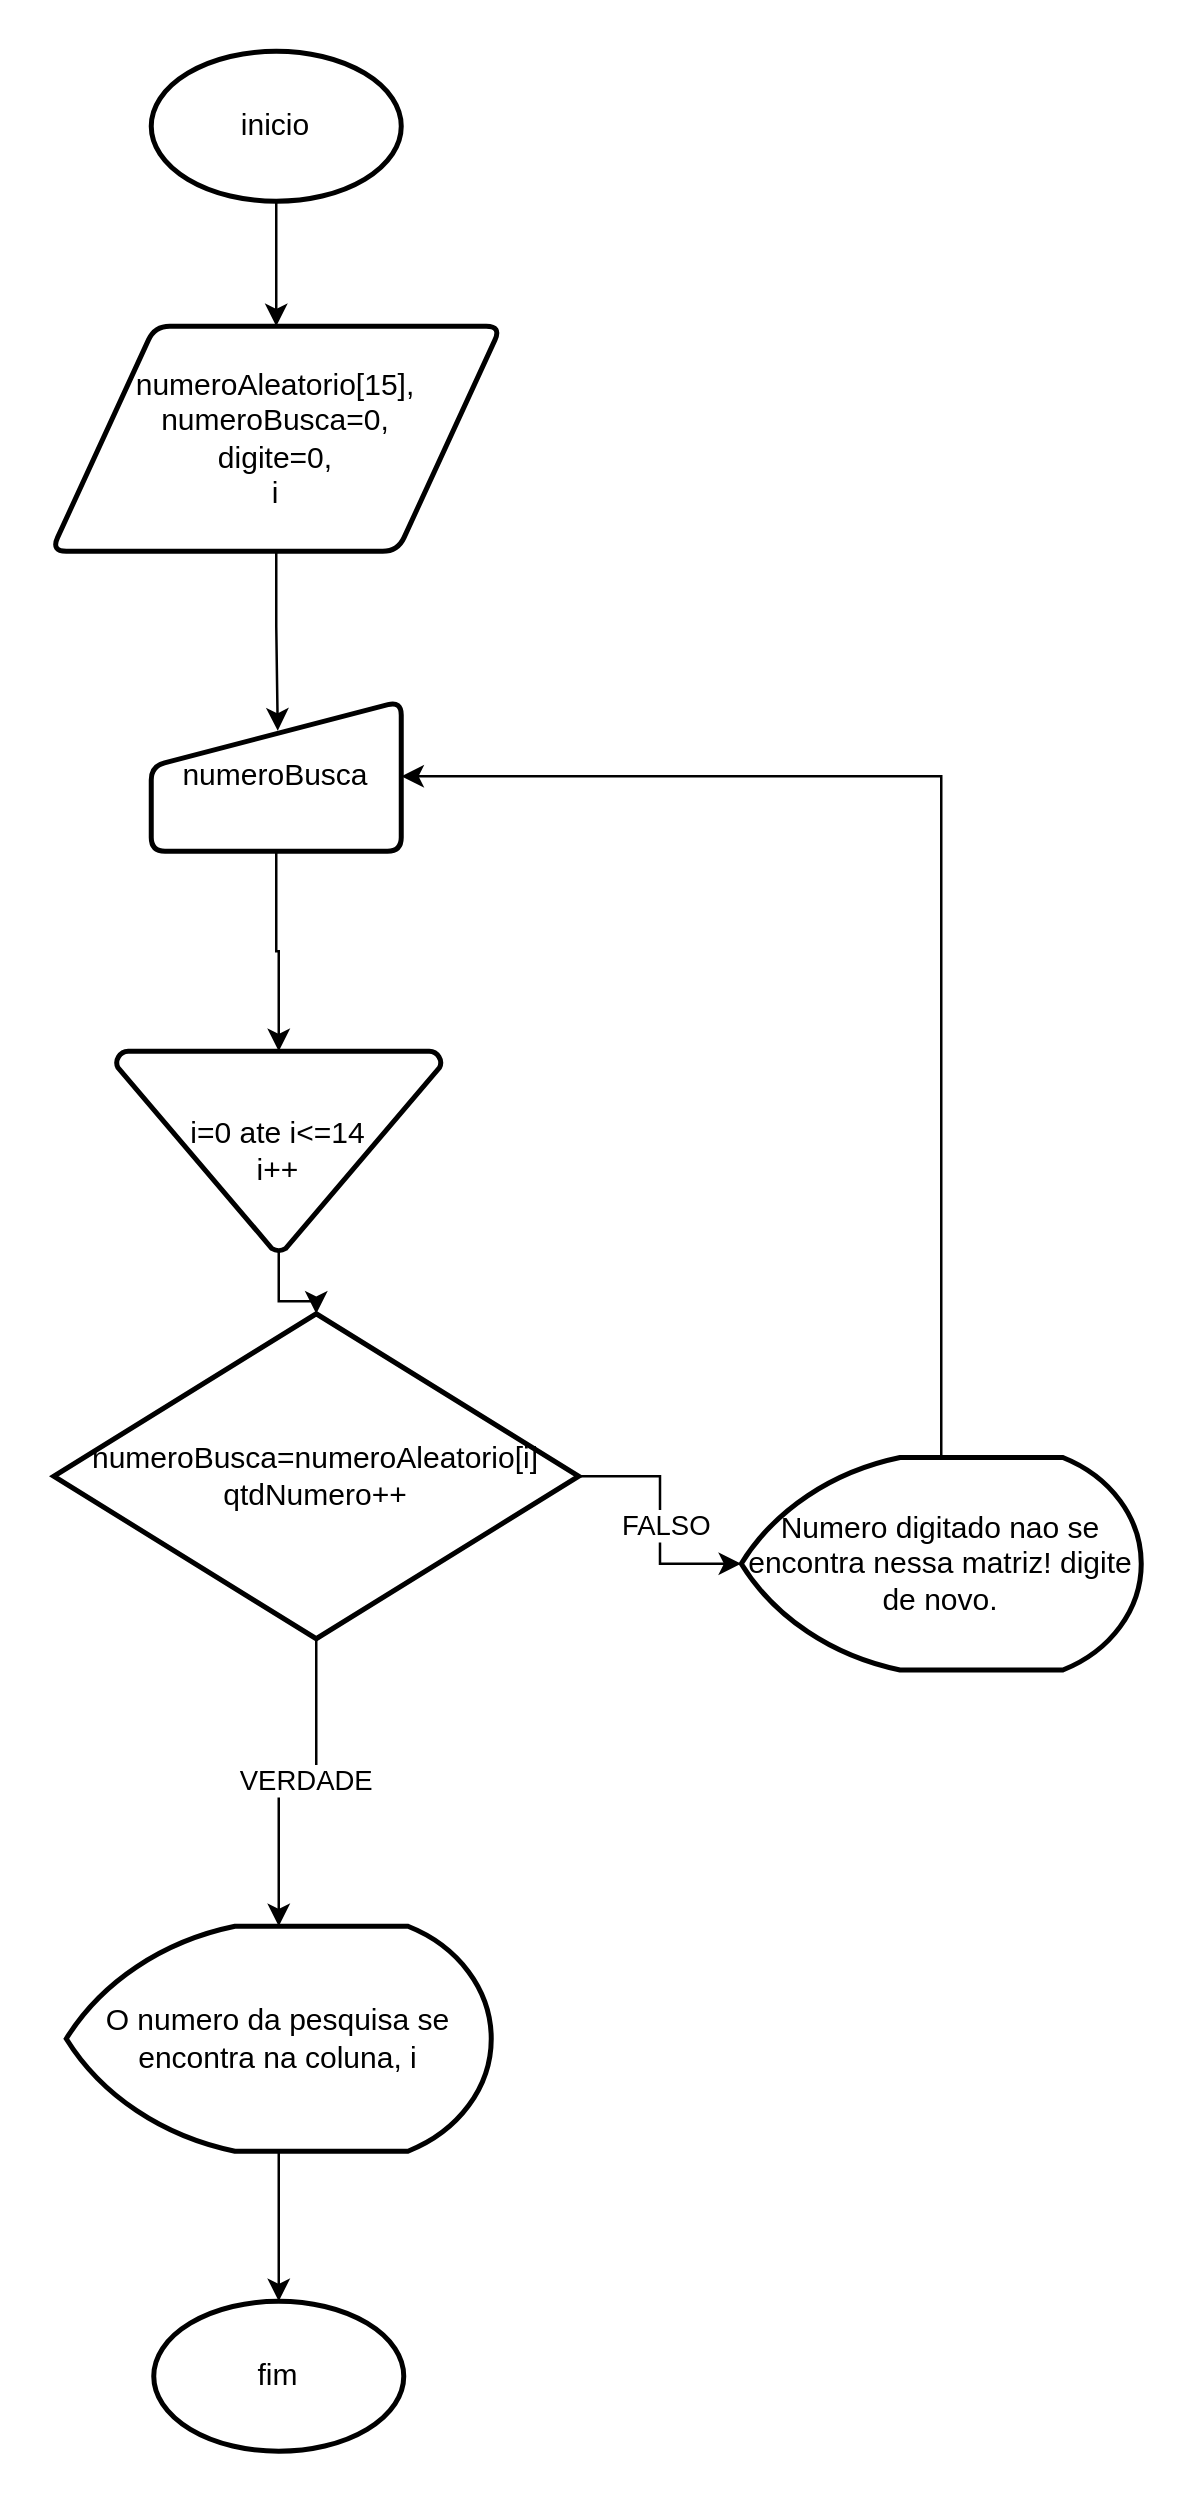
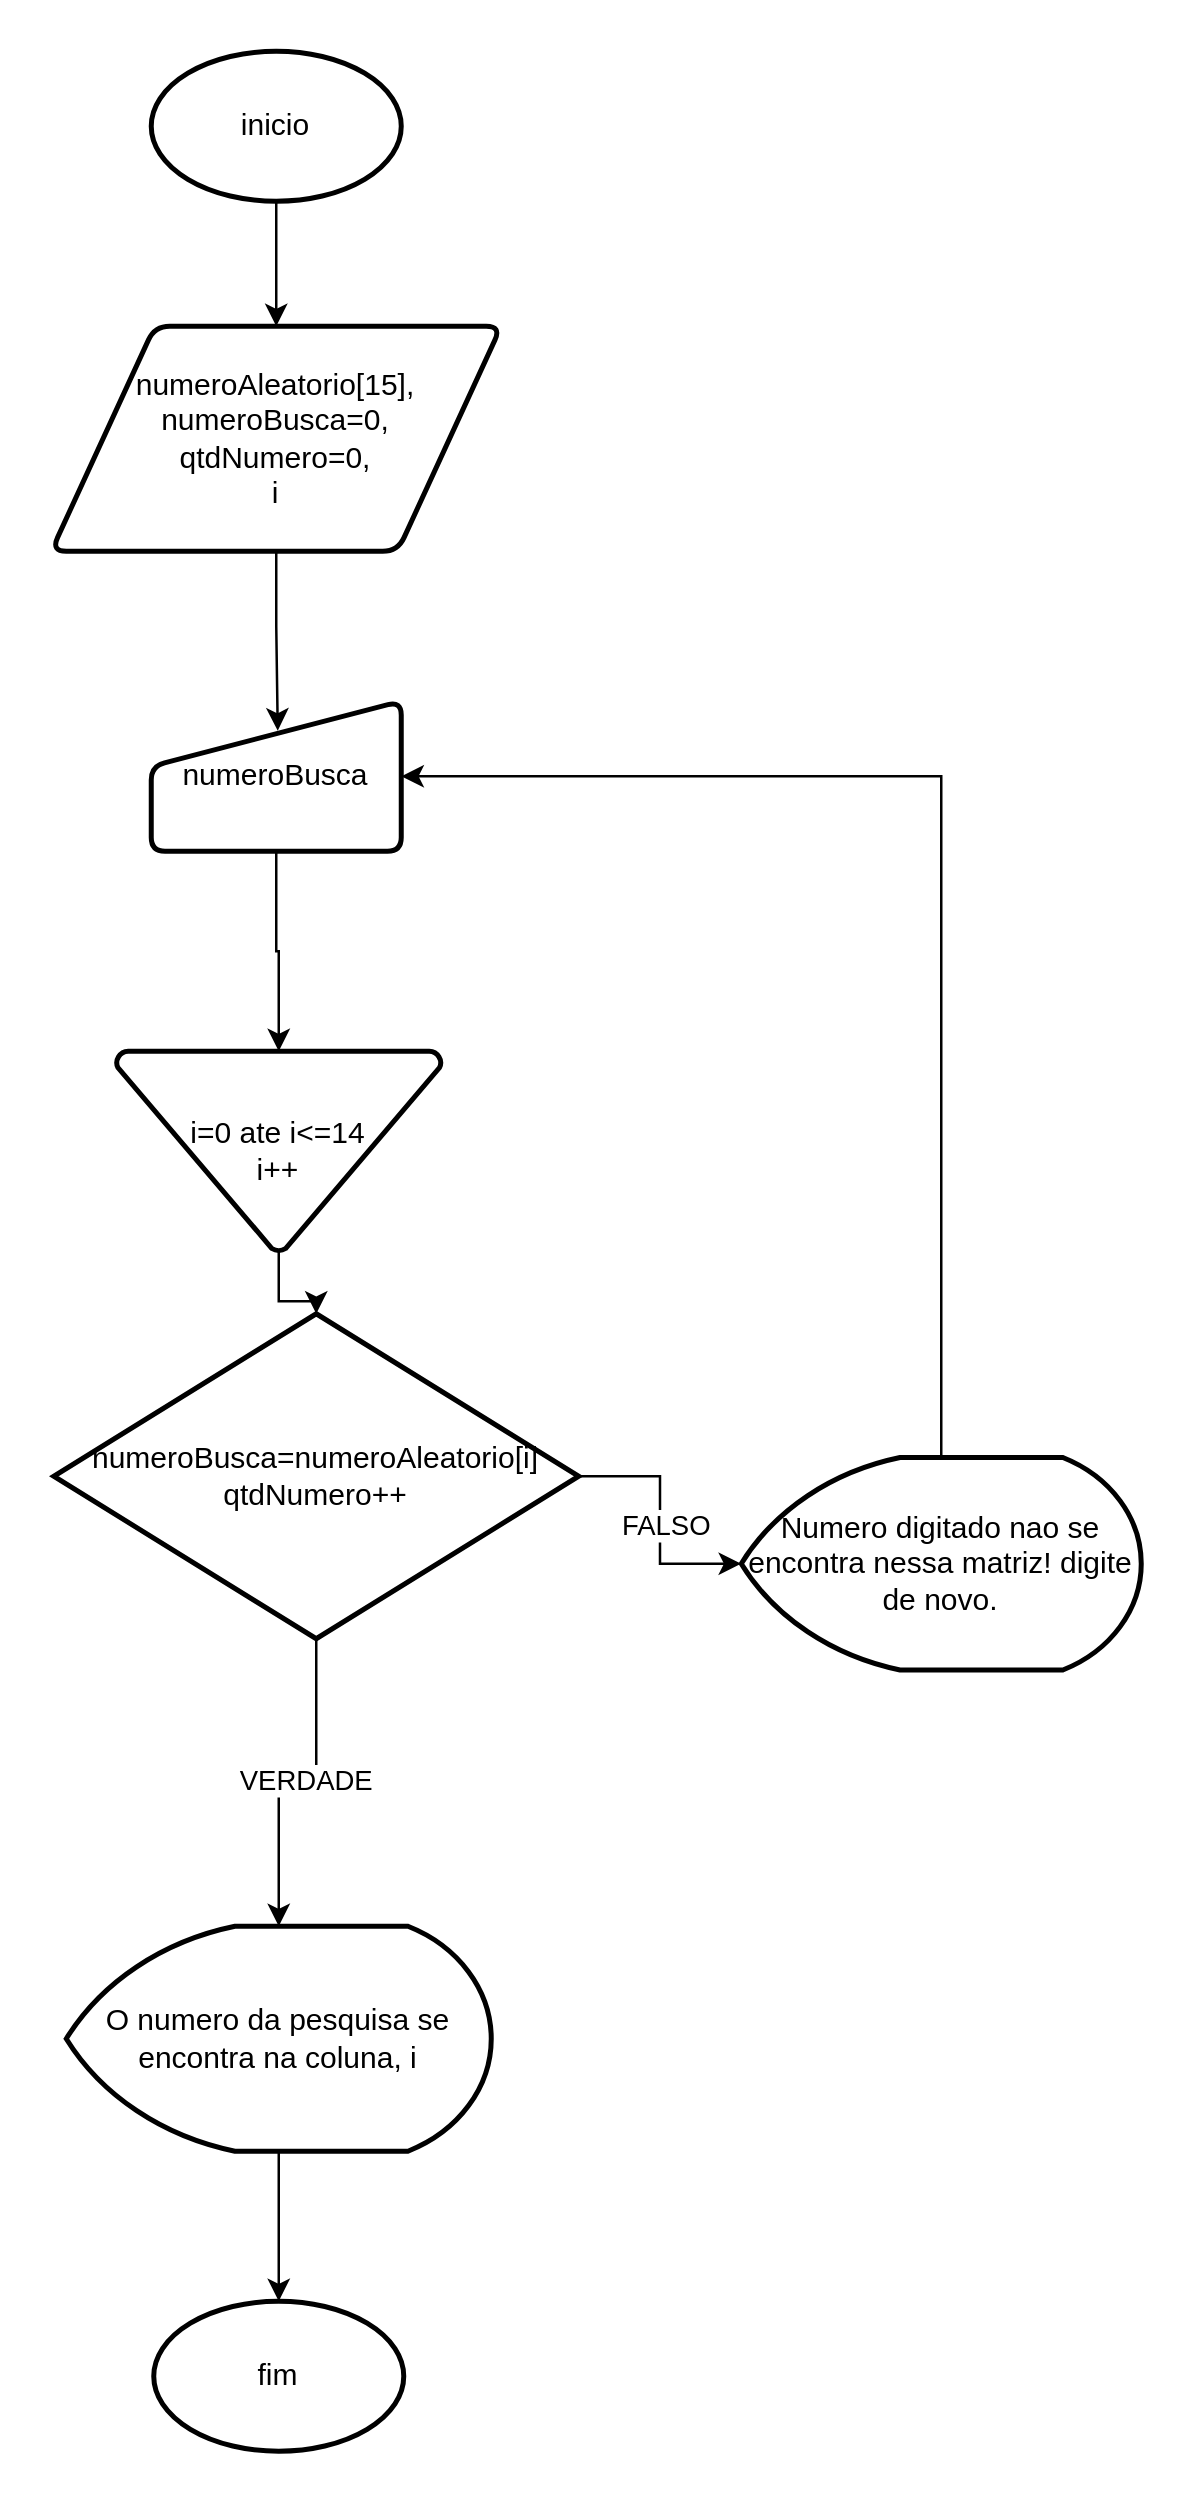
node "numeroAleatorio[15], numeroBusca=0, digite=0, i": label "numeroAleatorio[15], numeroBusca=0, digite=0, i" -> "numeroAleatorio[15], numeroBusca=0, qtdNumero=0, i"
